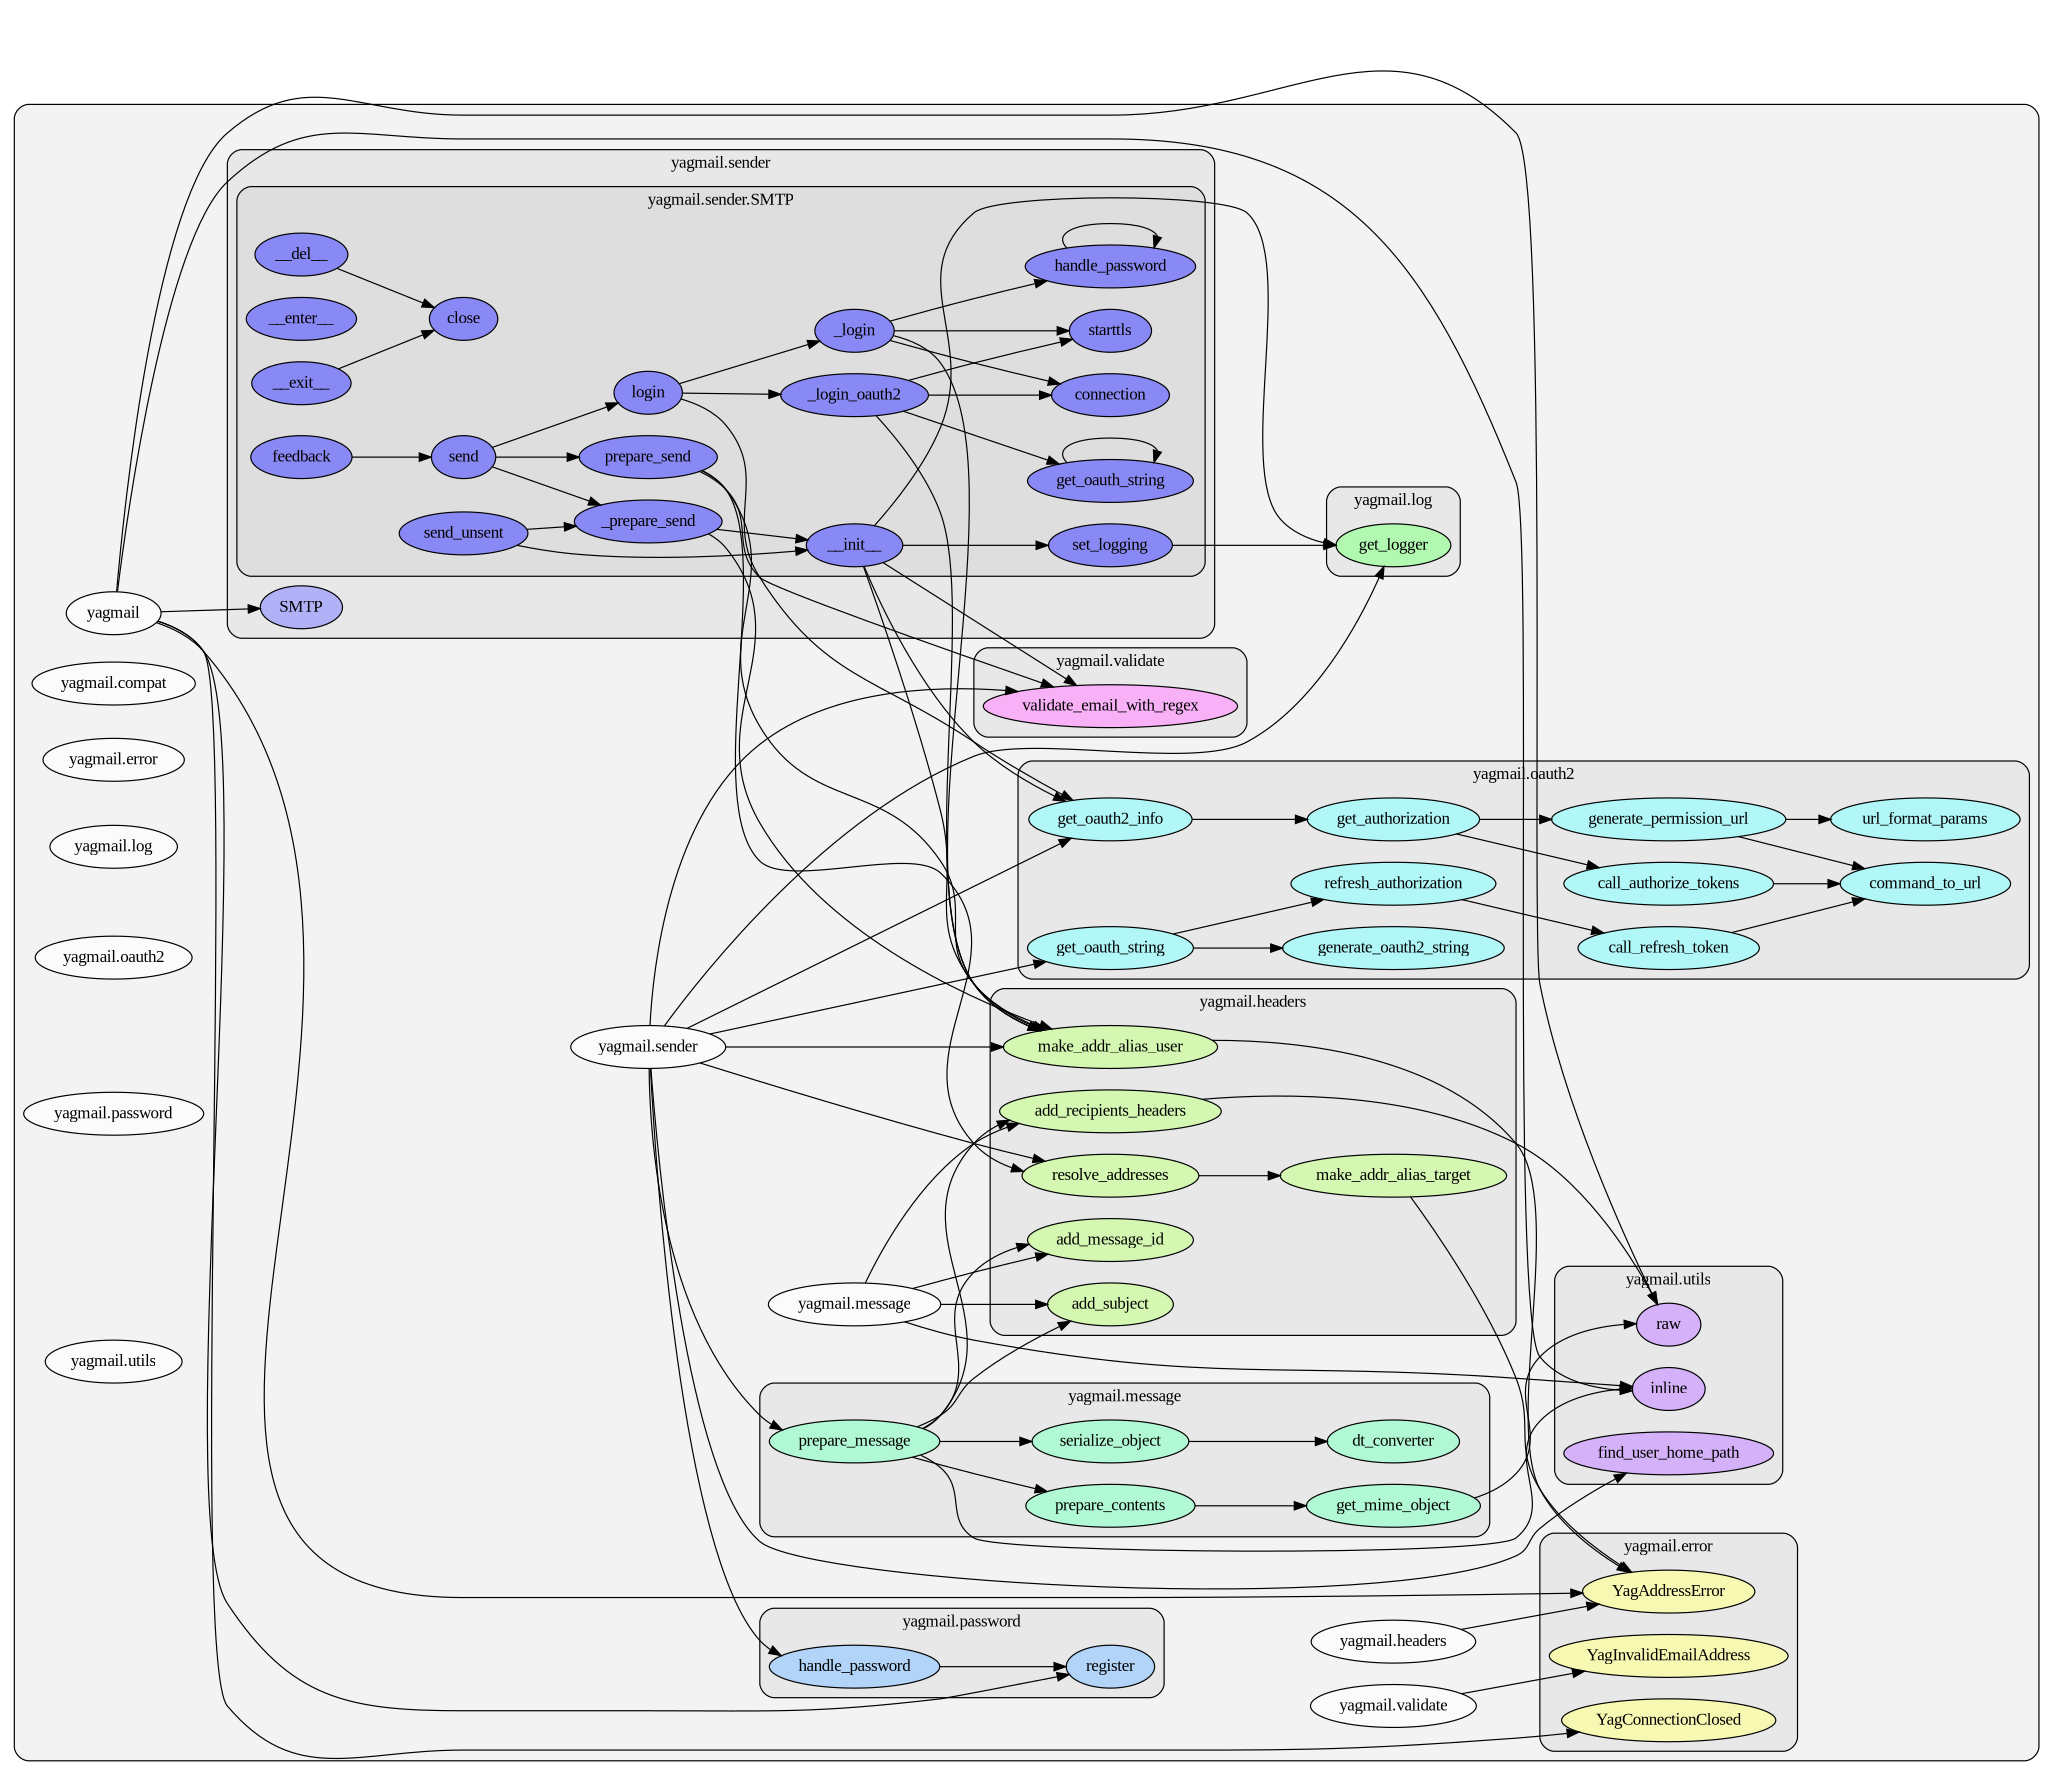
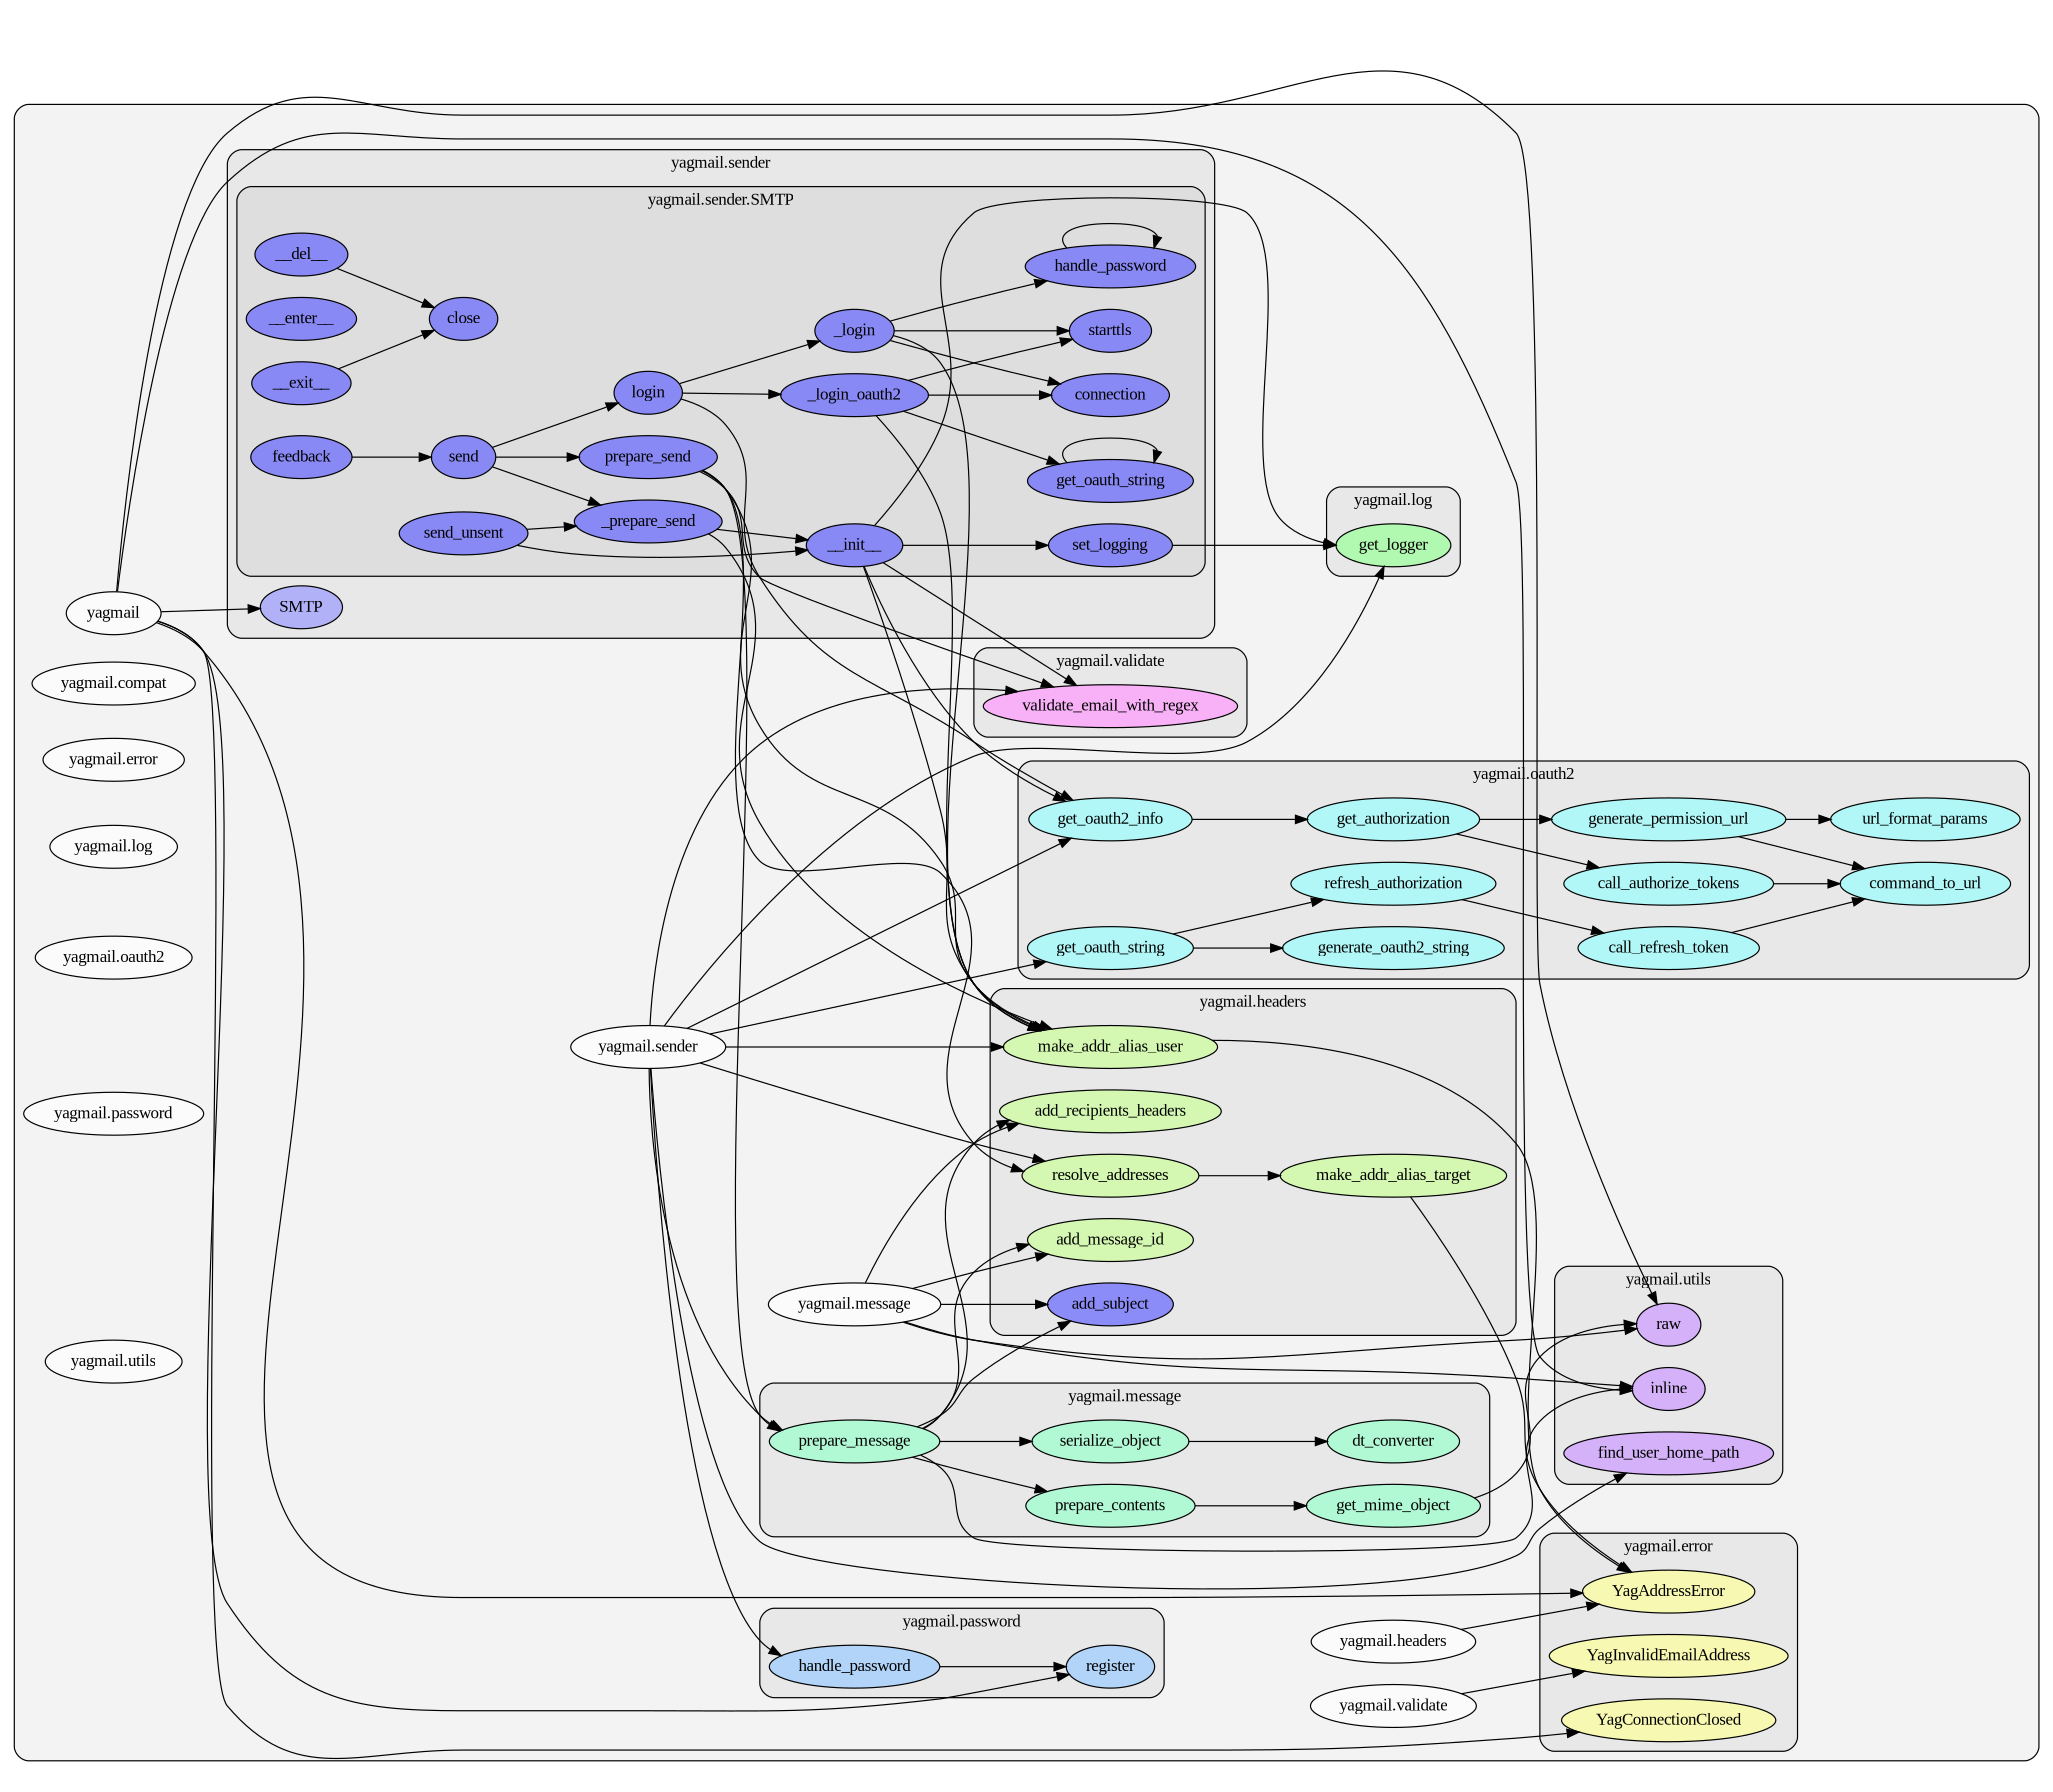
edge "prepare_send" -> "prepare_message": added
edge "add_recipients_headers" -> "raw": now "yagmail.message" -> "raw"
node "add_subject": fillcolor #ccff99b2 -> #6565ffb2
